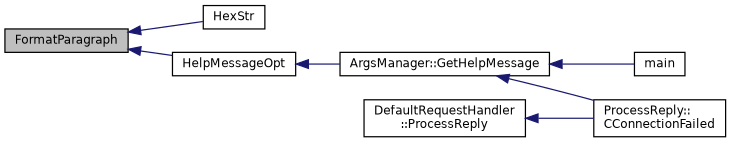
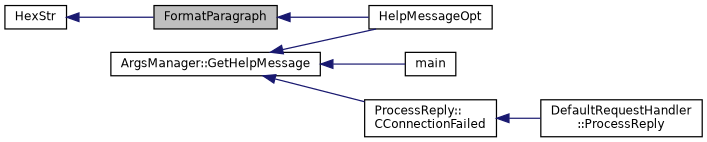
edge "HexStr" -> "FormatParagraph": reversed
edge "ArgsManager::GetHelpMessage" -> "HelpMessageOpt": reversed
edge "ProcessReply:: CConnectionFailed" -> "DefaultRequestHandler ::ProcessReply": reversed
